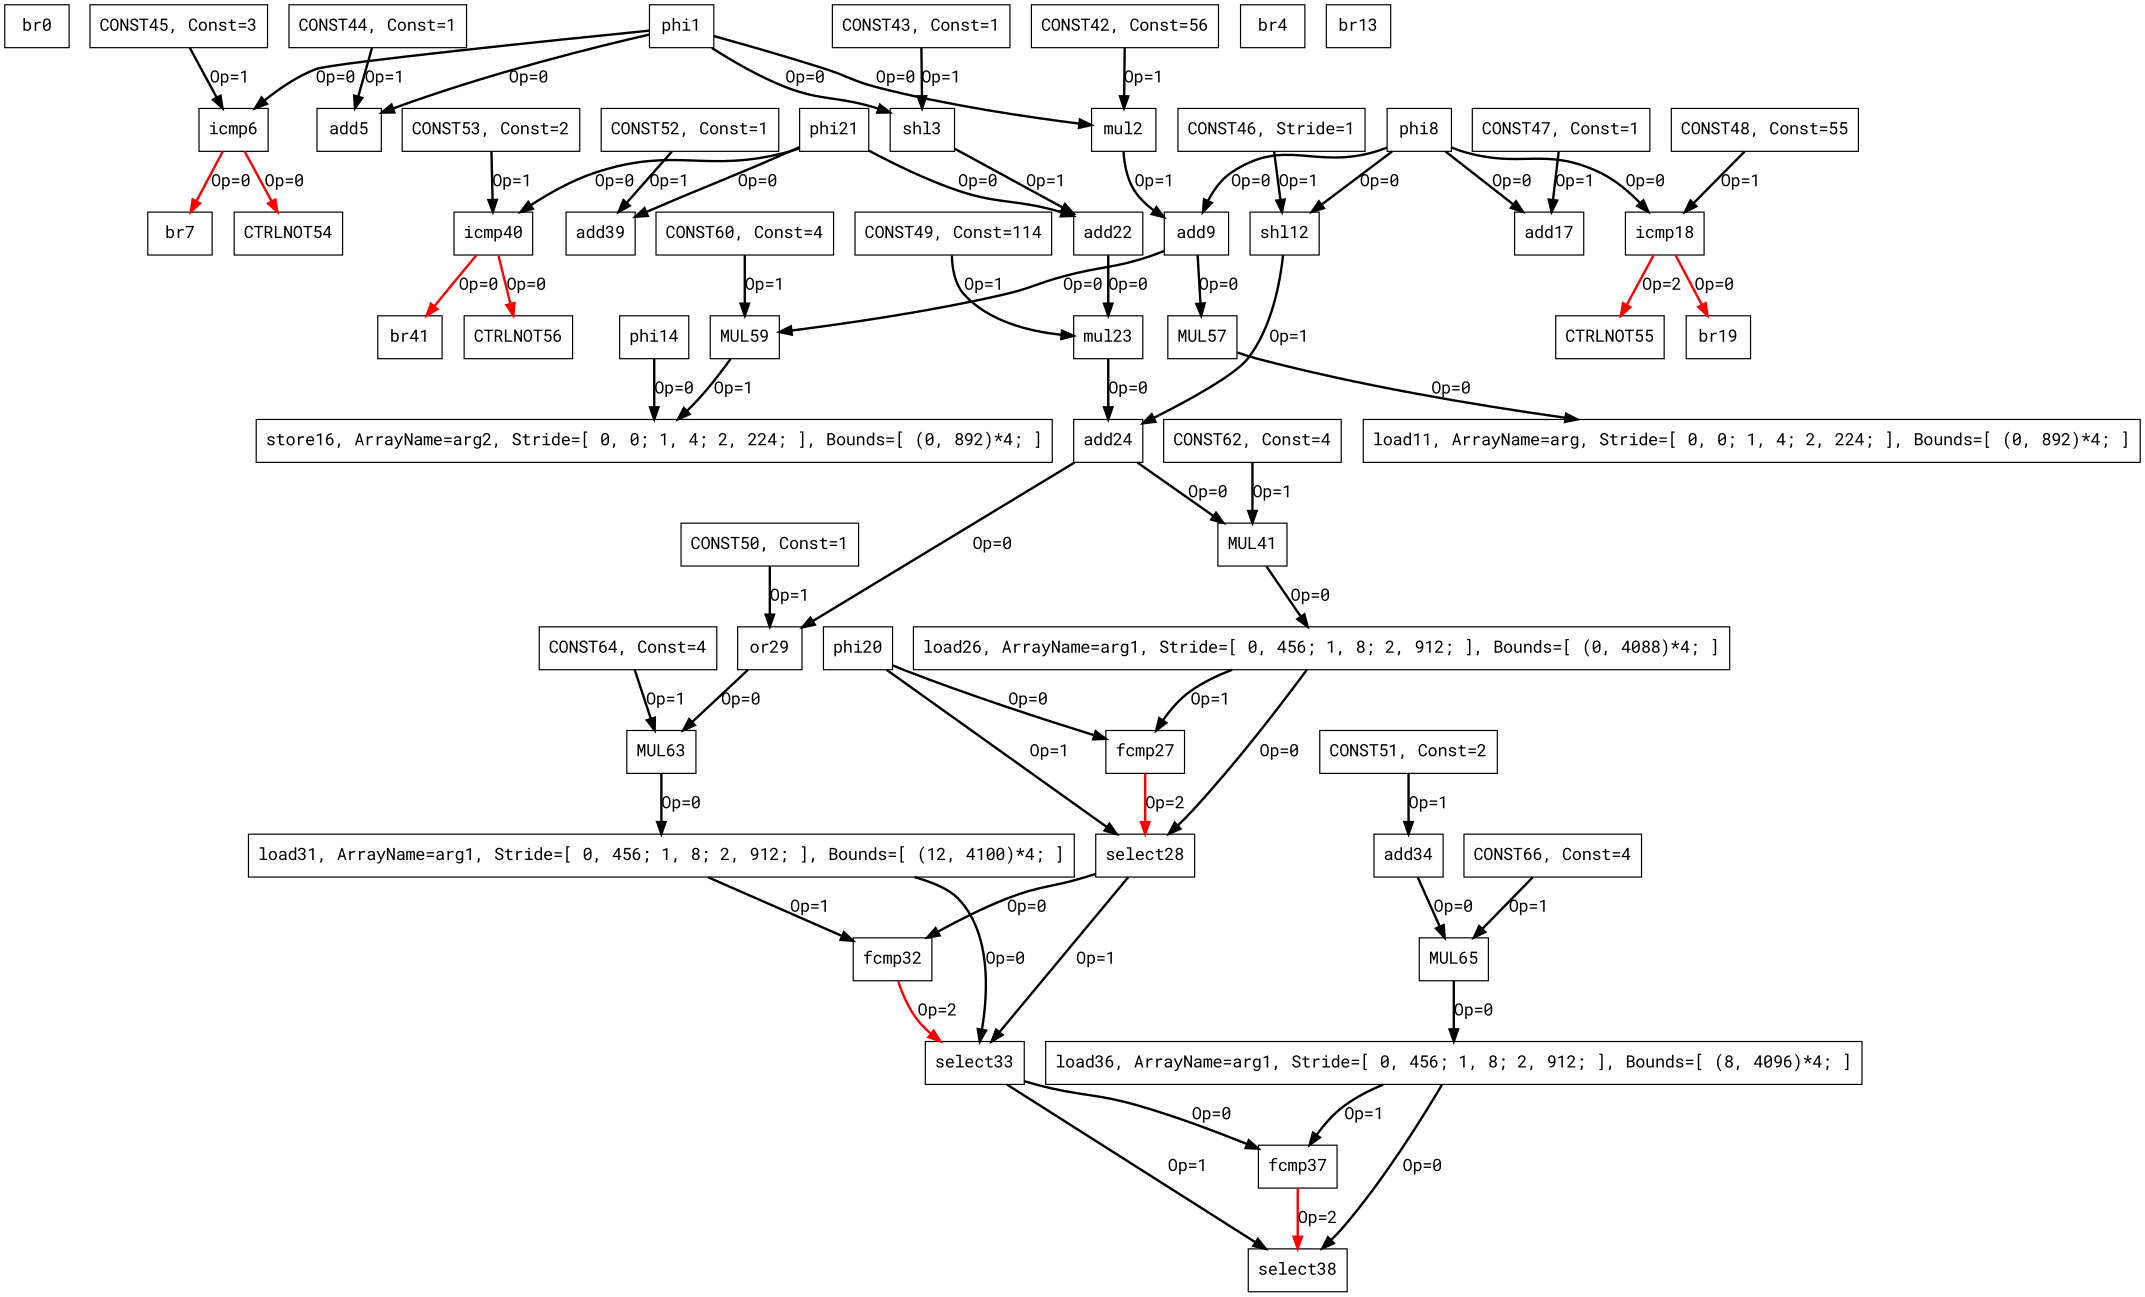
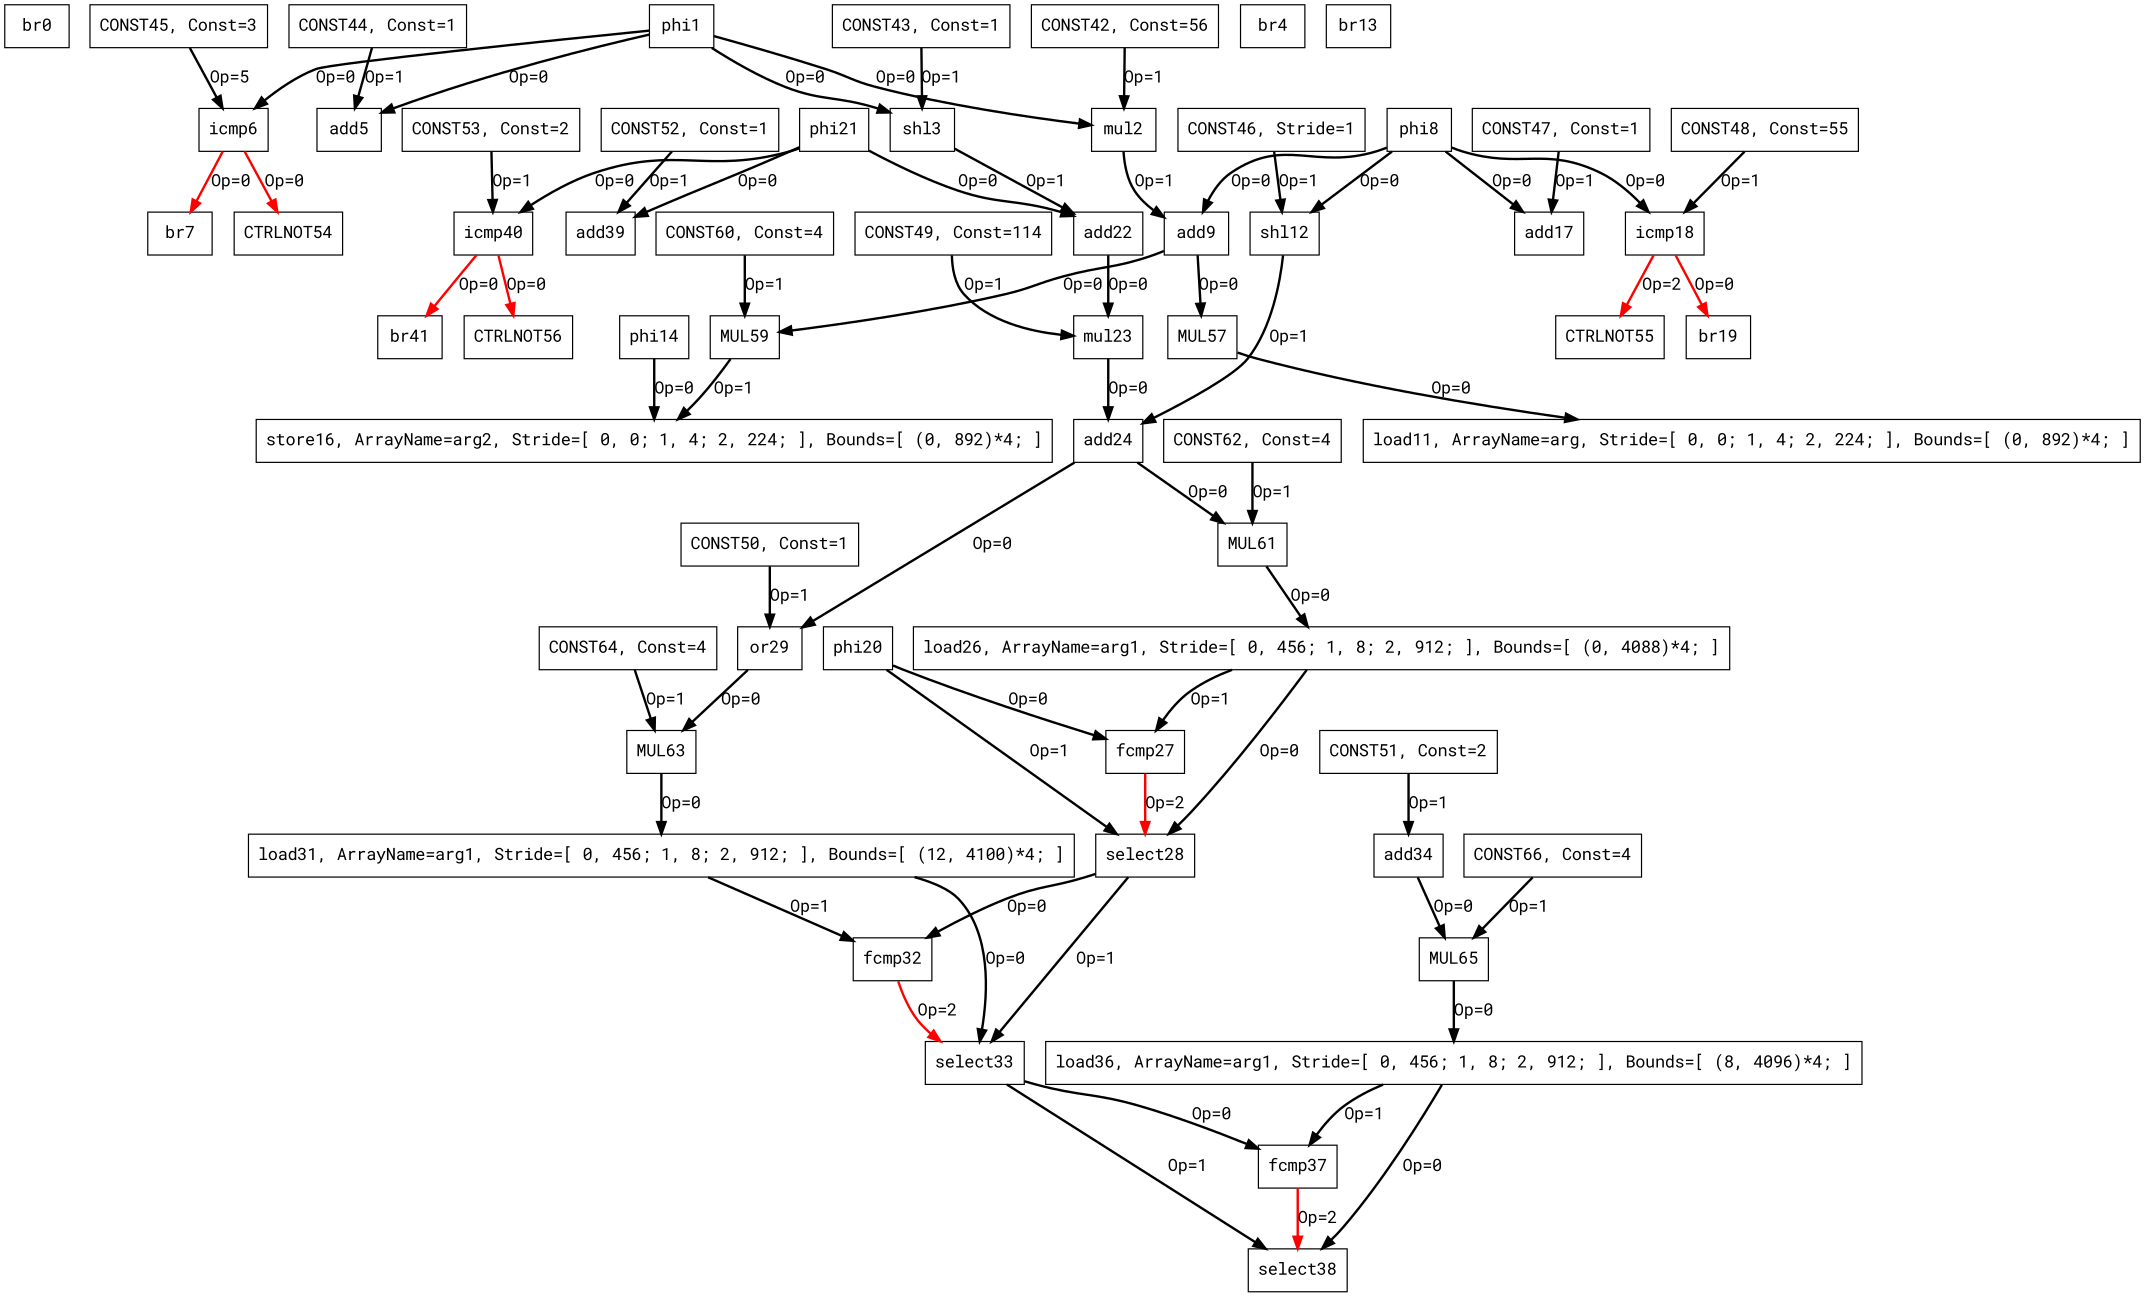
edge "CONST45, Const=3" -> "icmp6": label "Op=1" -> "Op=5"
node "MUL41": label "MUL41" -> "MUL61"
